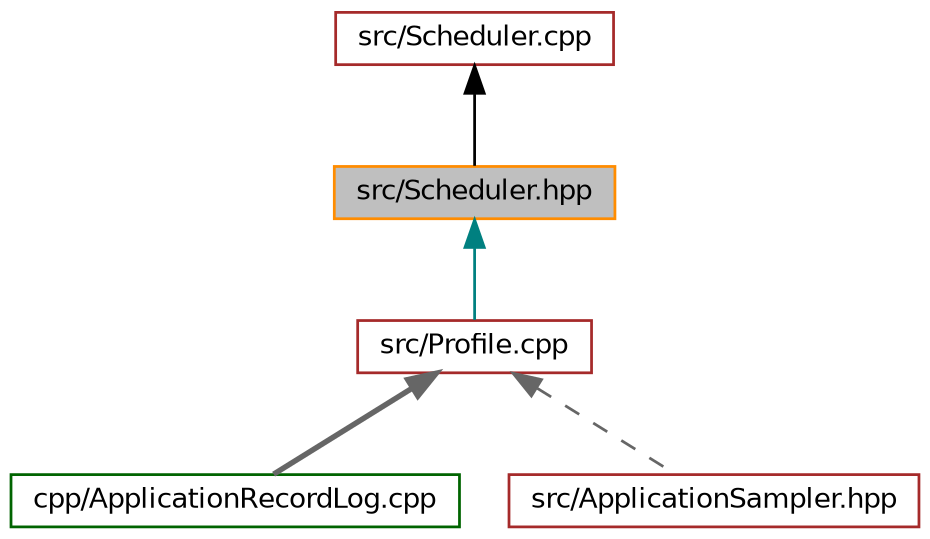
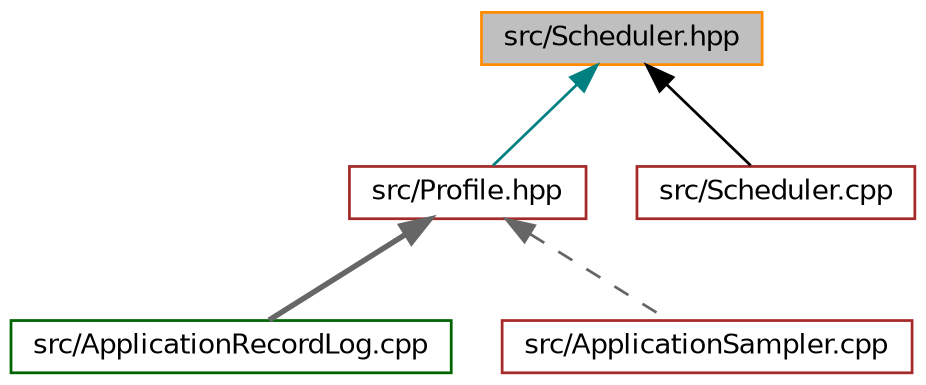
edge "src/Scheduler.hpp" -> "src/Scheduler.cpp": reversed
node "src/Profile.cpp": label "src/Profile.cpp" -> "src/Profile.hpp"
node "cpp/ApplicationRecordLog.cpp": label "cpp/ApplicationRecordLog.cpp" -> "src/ApplicationRecordLog.cpp"
node "src/ApplicationSampler.hpp": label "src/ApplicationSampler.hpp" -> "src/ApplicationSampler.cpp"
